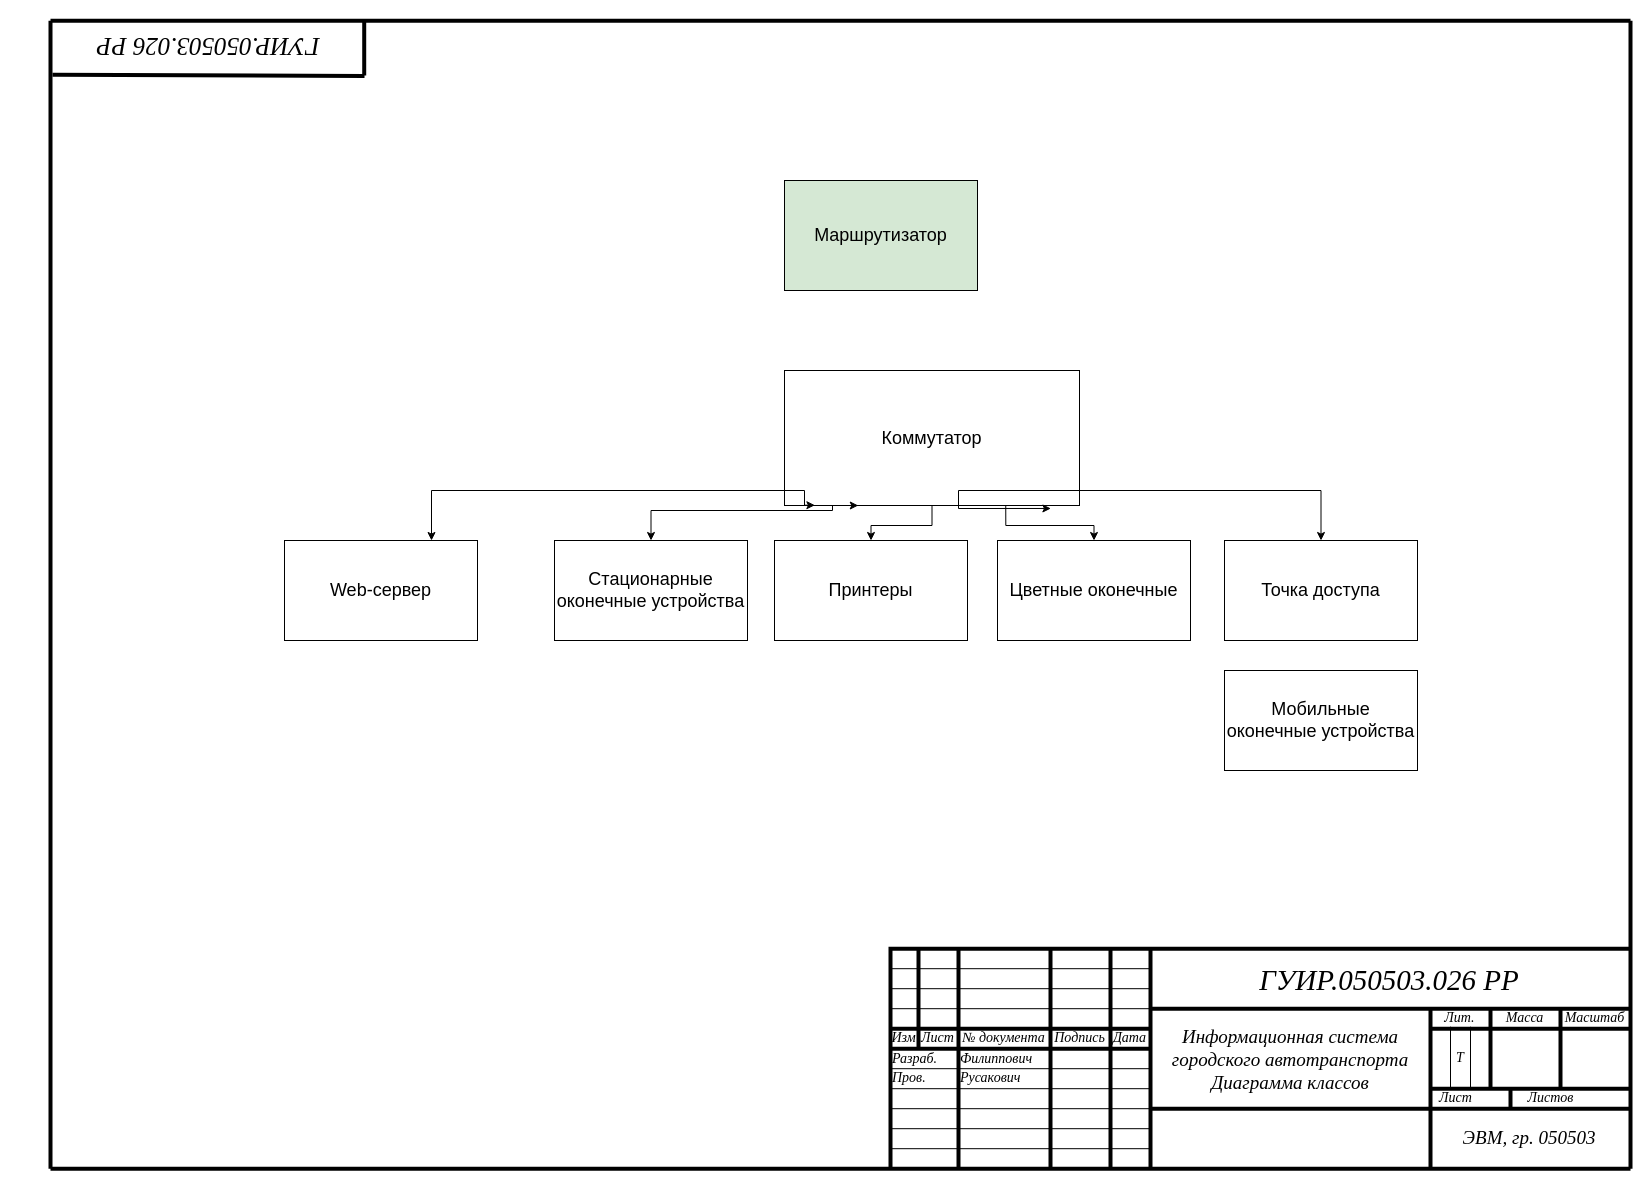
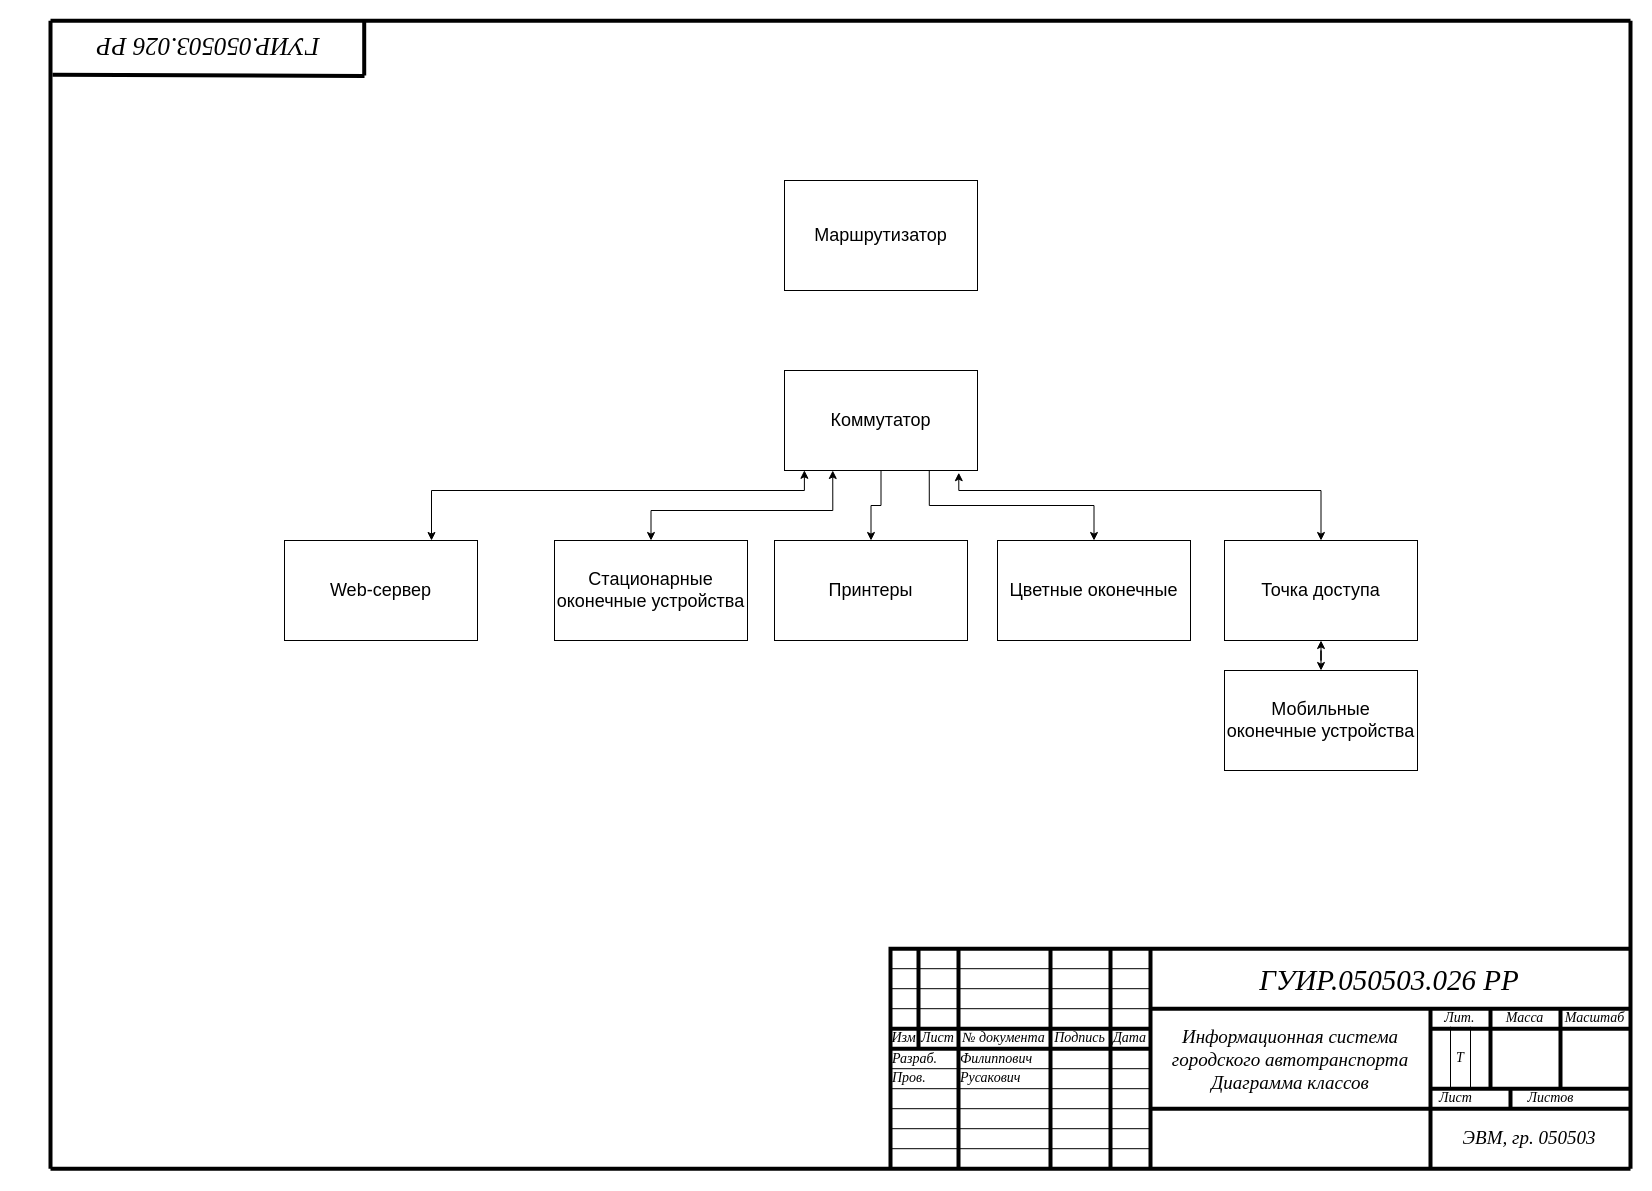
node "Маршрутизатор": fillcolor #d5e8d4 -> #ffffff
node "Коммутатор": size 295x135 -> 193x100
edge "Точка доступа" -- "Мобильные оконечные устройства": added
